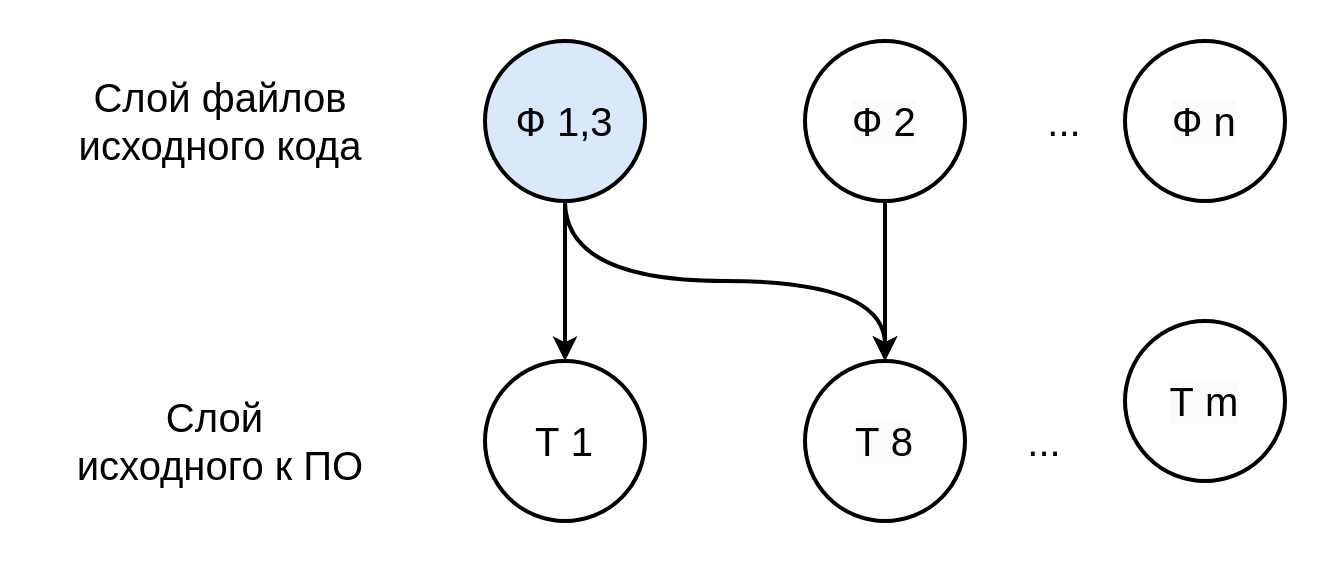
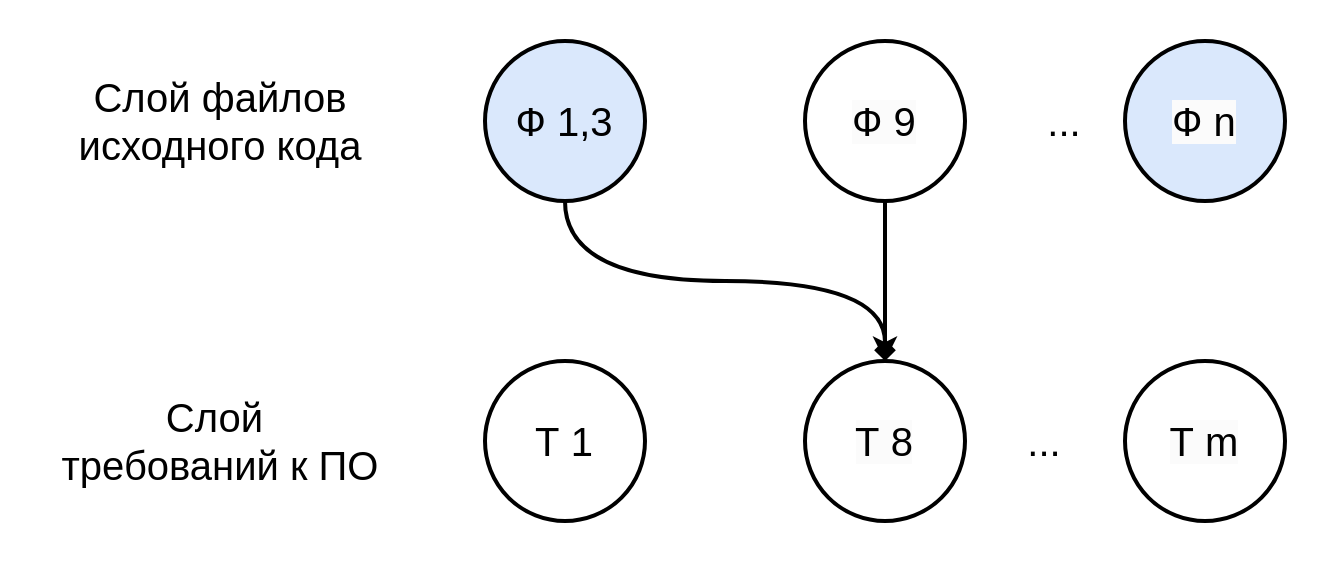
node "Ф 2": label "Ф 2" -> "Ф 9"
node "Ф n": fillcolor #ffffff -> #dae8fc
edge "Ф 1,3" -> "Т 1": removed
edge "Ф 1,3" -> "Т 8": arrowhead classic -> diamond
node "Т m": moved (1205, 401) -> (1205, 441)
node "Слой исходного к ПО": label "Слой исходного к ПО" -> "Слой требований к ПО"
